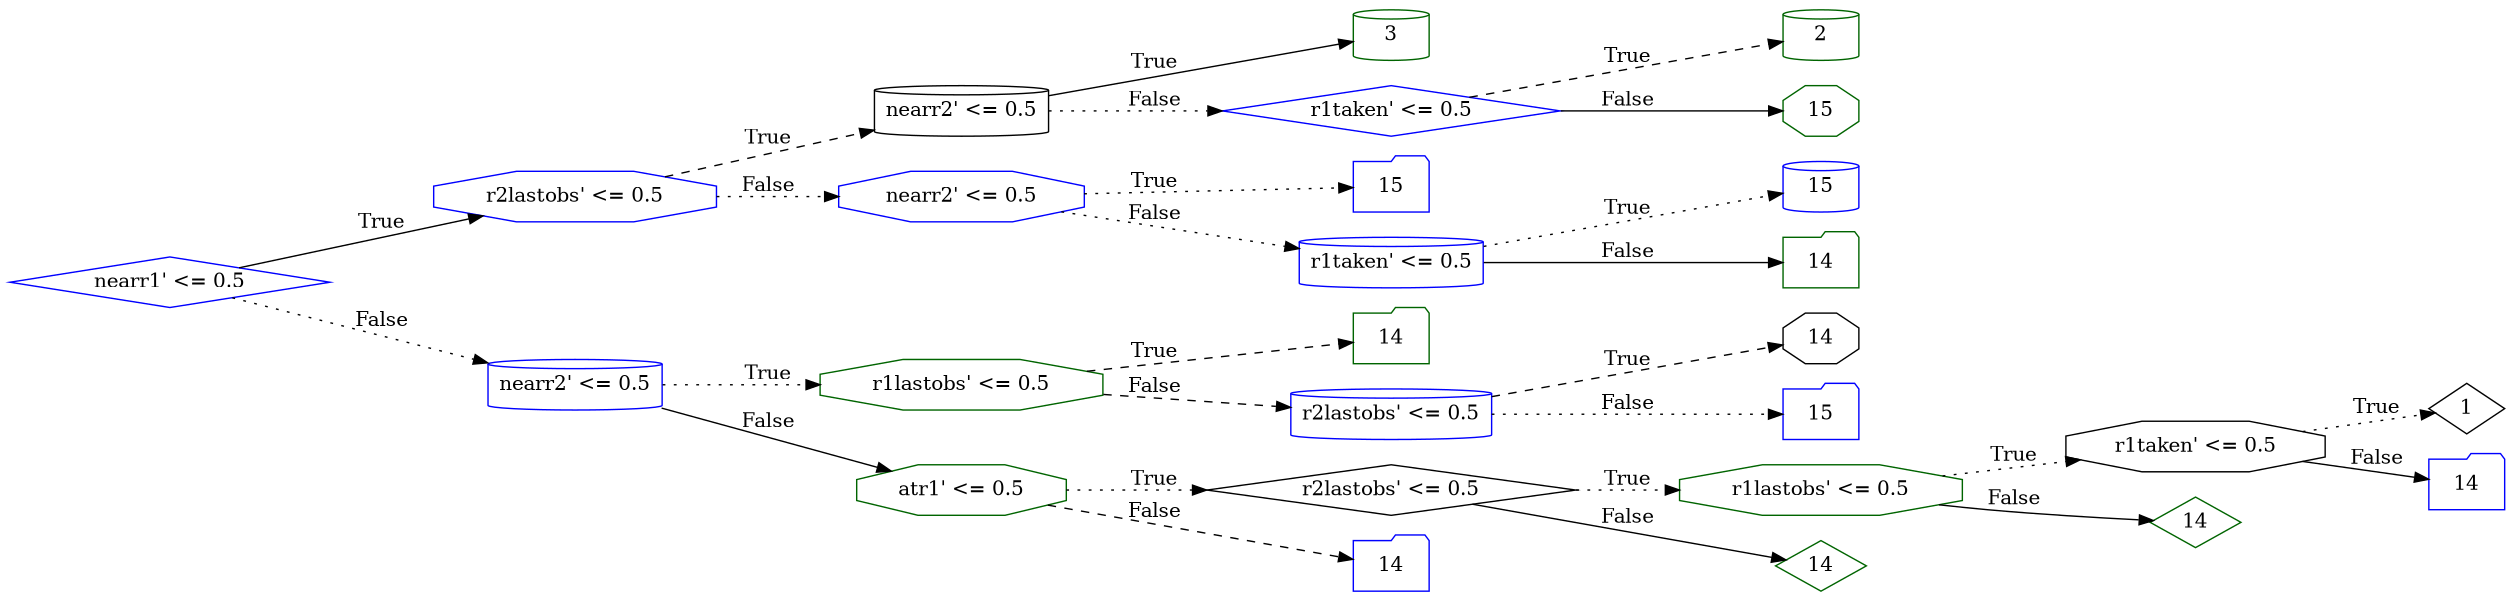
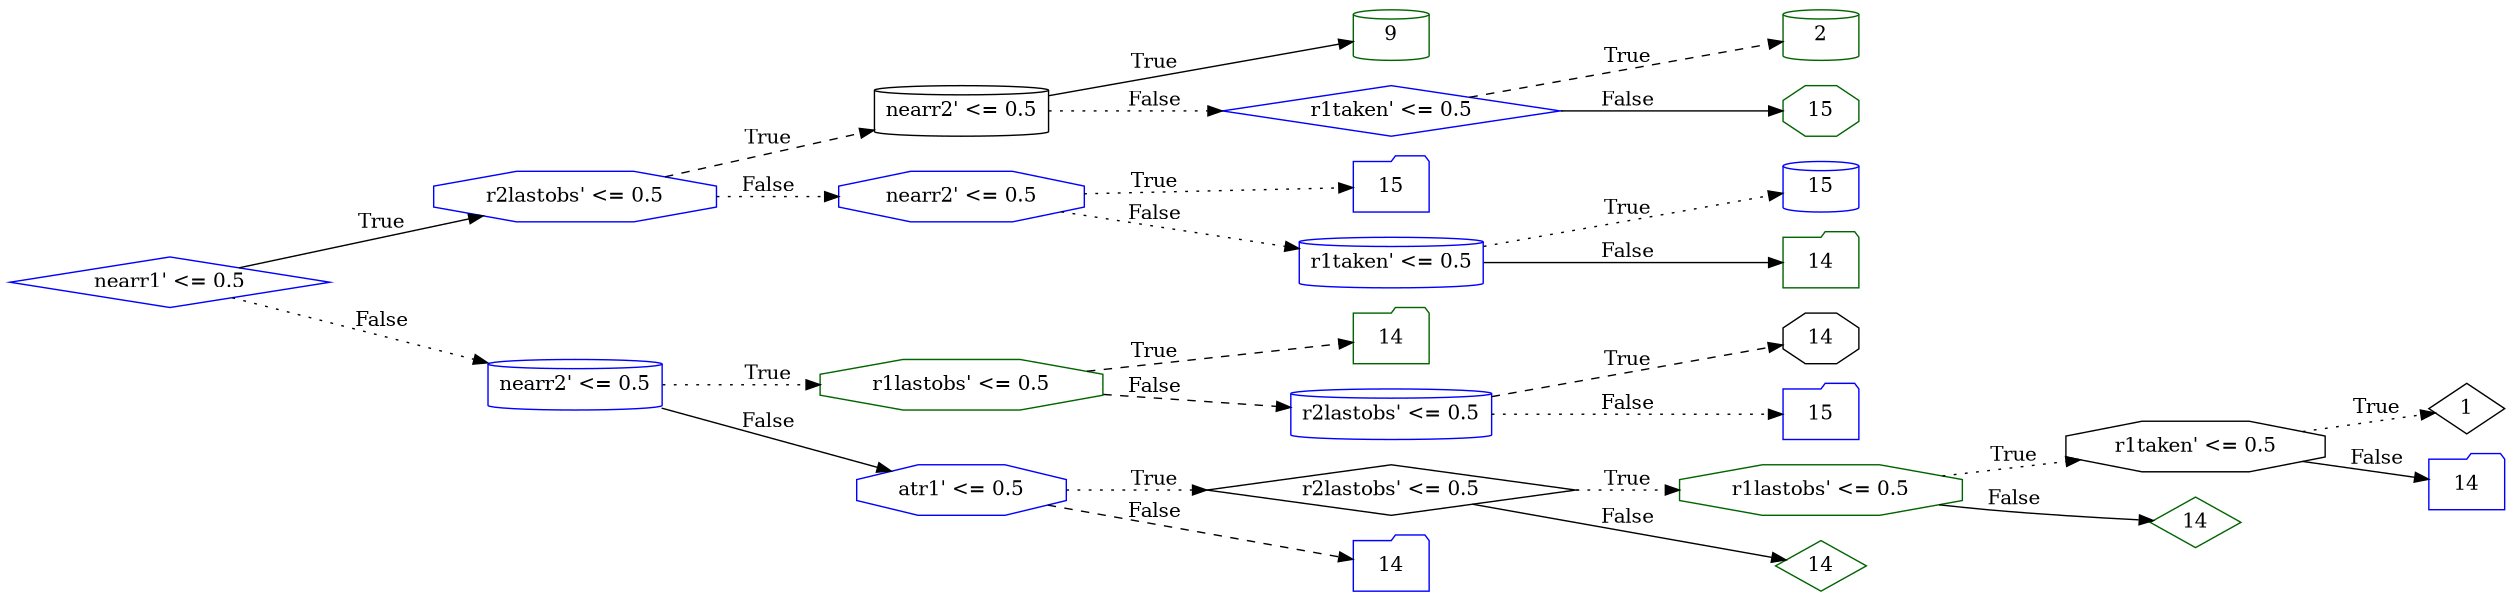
node "3": label "3" -> "9"
node "atr1' <= 0.5": color darkgreen -> blue
